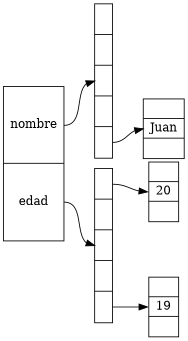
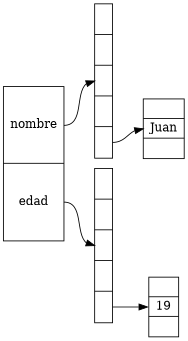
node "20": removed
